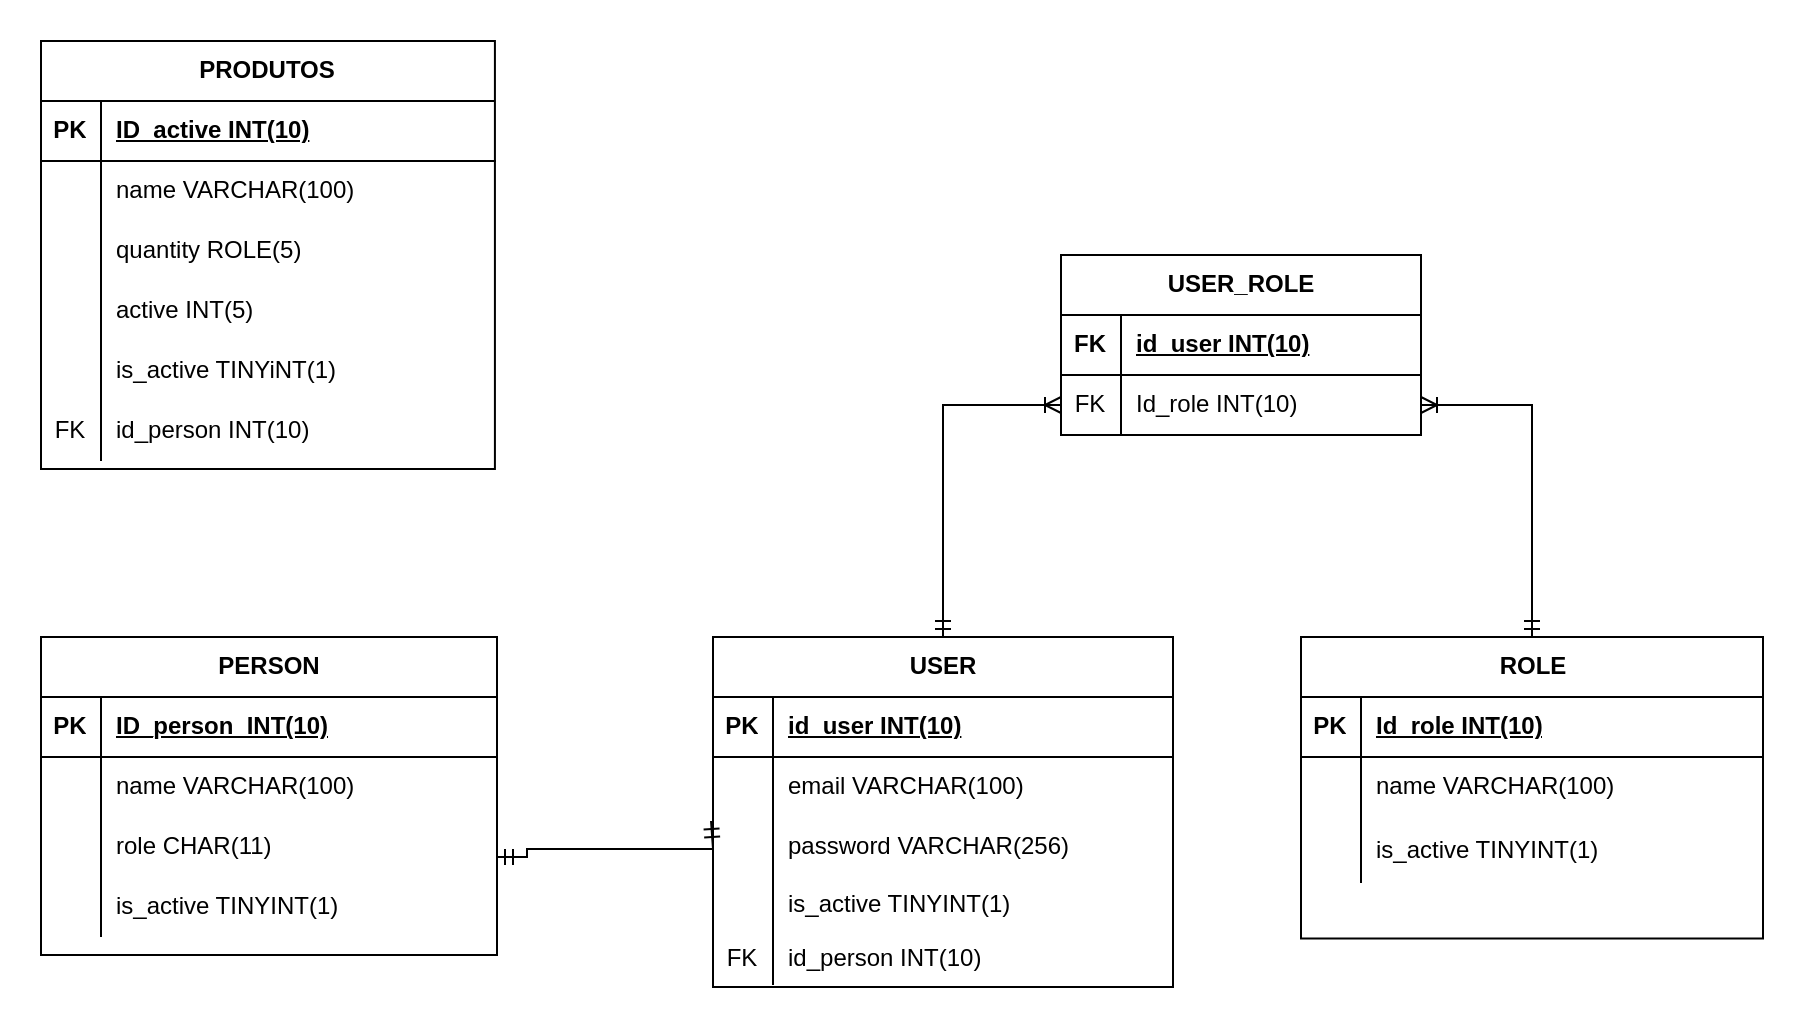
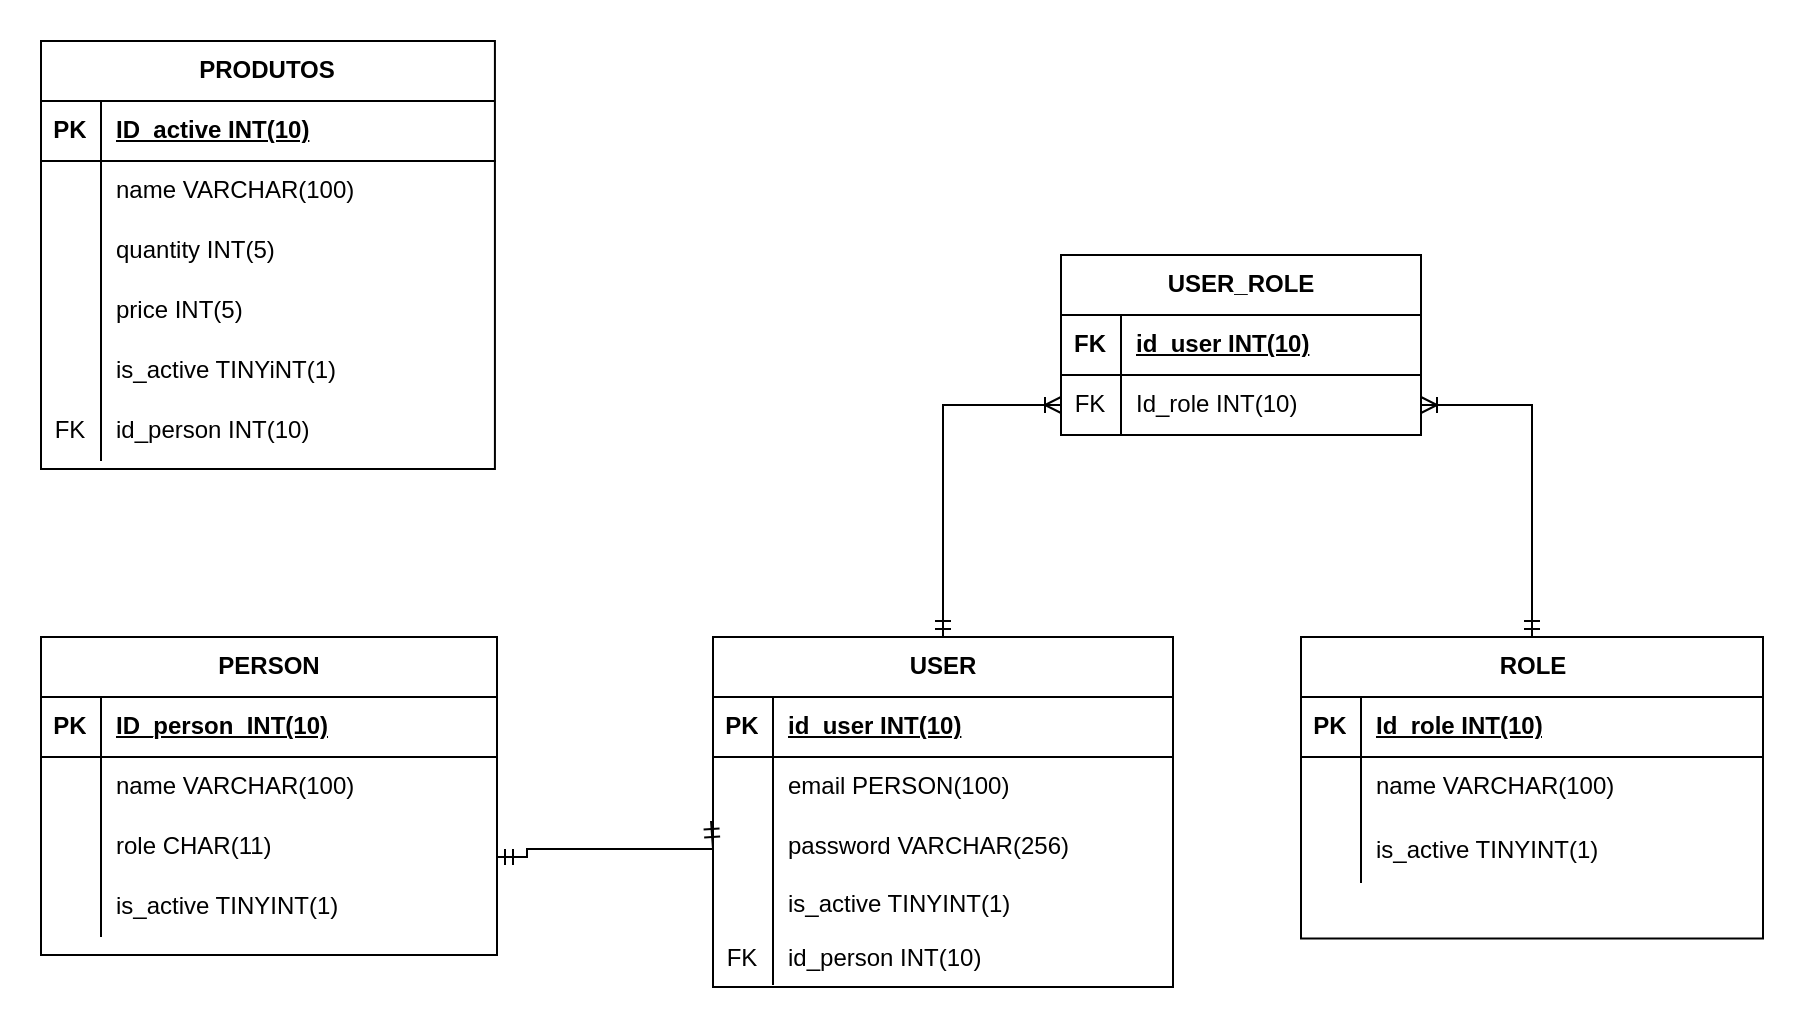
node "quantity ROLE(5)": label "quantity ROLE(5)" -> "quantity INT(5)"
node "active INT(5)": label "active INT(5)" -> "price INT(5)"
node "email VARCHAR(100)": label "email VARCHAR(100)" -> "email PERSON(100)"
